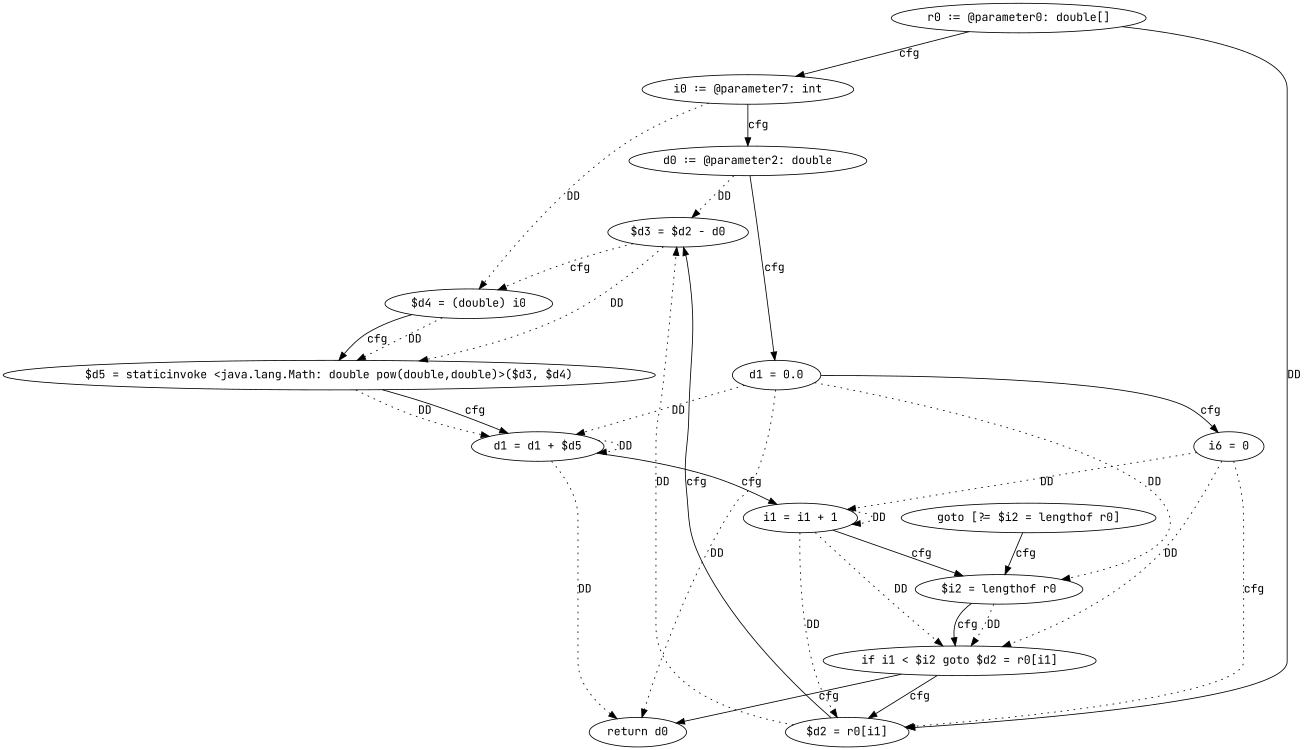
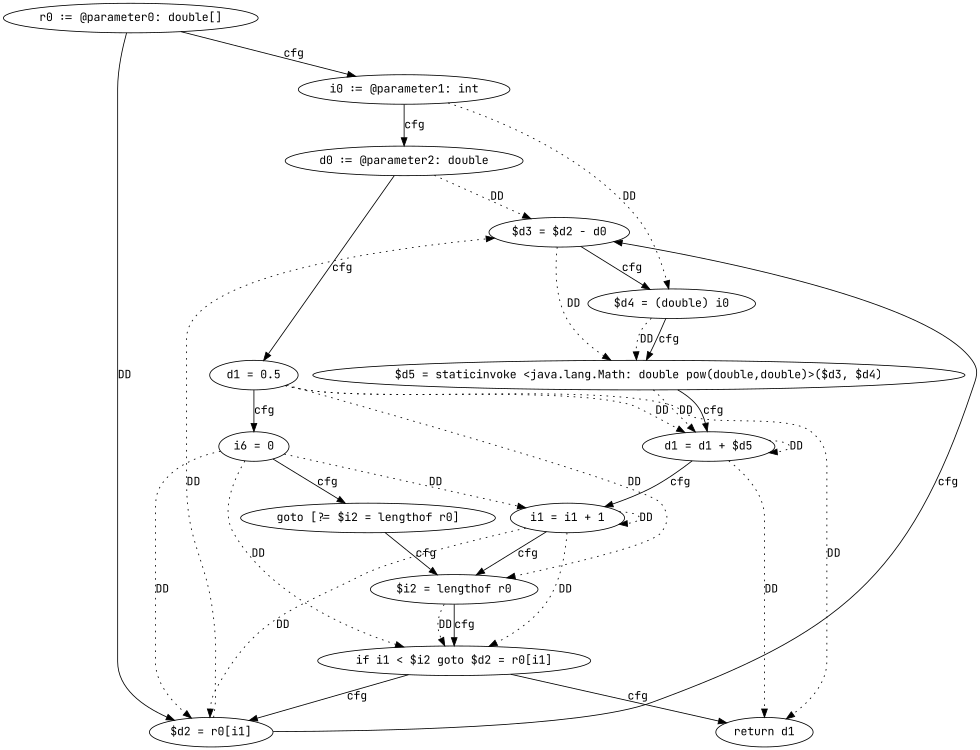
node "i0 := @parameter7: int": label "i0 := @parameter7: int" -> "i0 := @parameter1: int"
edge "$d3 = $d2 - d0" -> "$d4 = (double) i0": style dotted -> solid
node "d1 = 0.0": label "d1 = 0.0" -> "d1 = 0.5"
edge "i6 = 0" -> "goto [?= $i2 = lengthof r0]": added, label "cfg"
edge "i6 = 0" -> "$d2 = r0[i1]": label "cfg" -> "DD"
node "return d0": label "return d0" -> "return d1"
